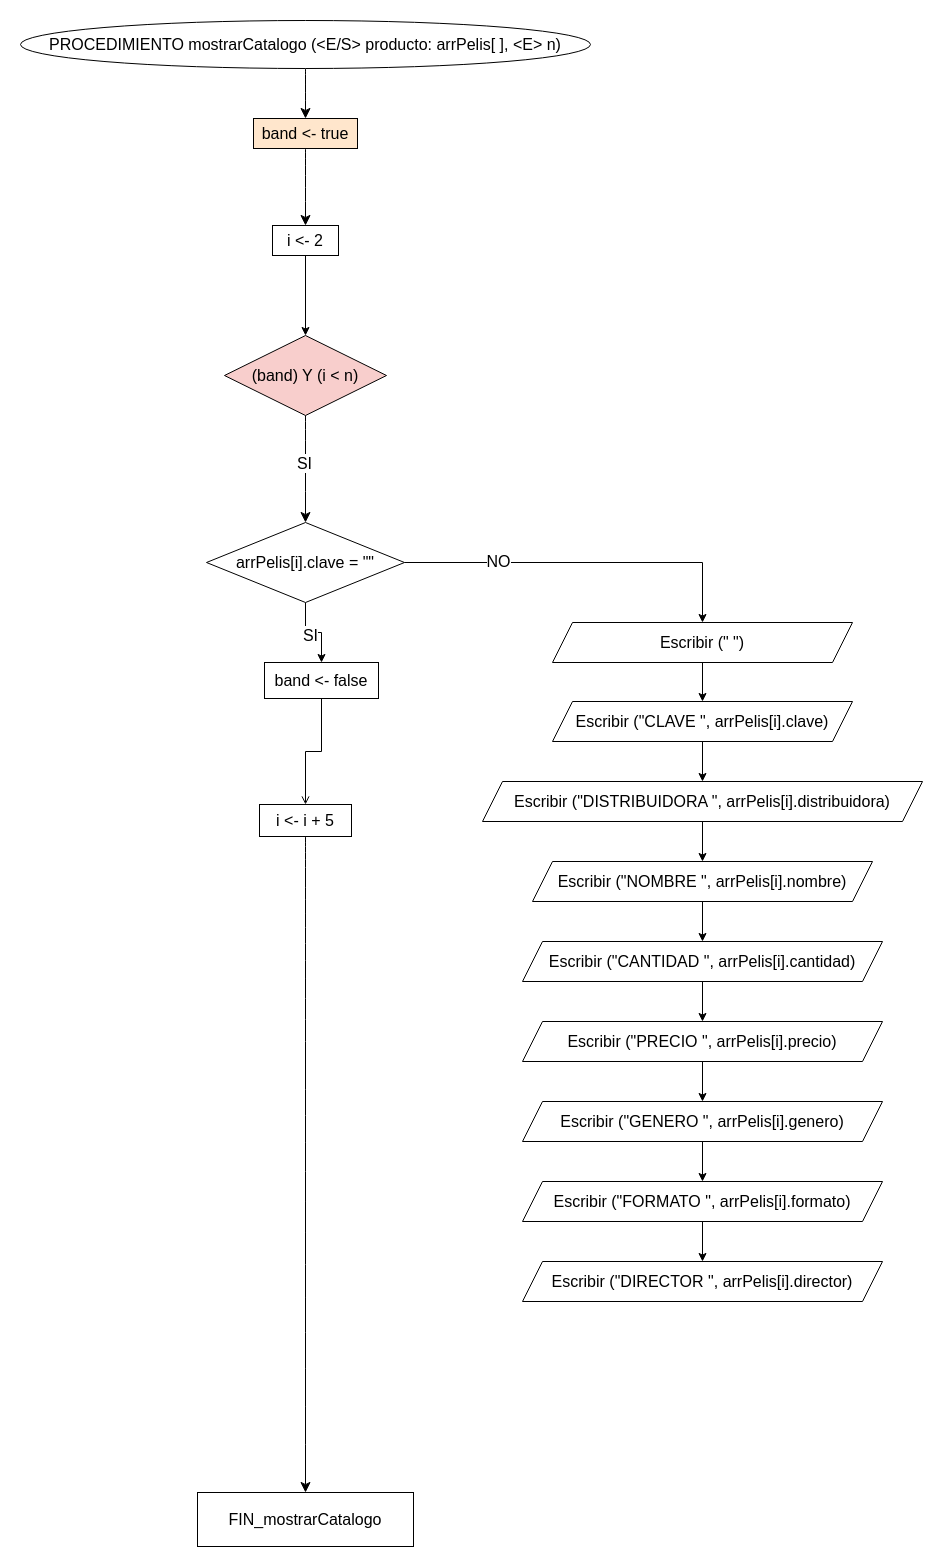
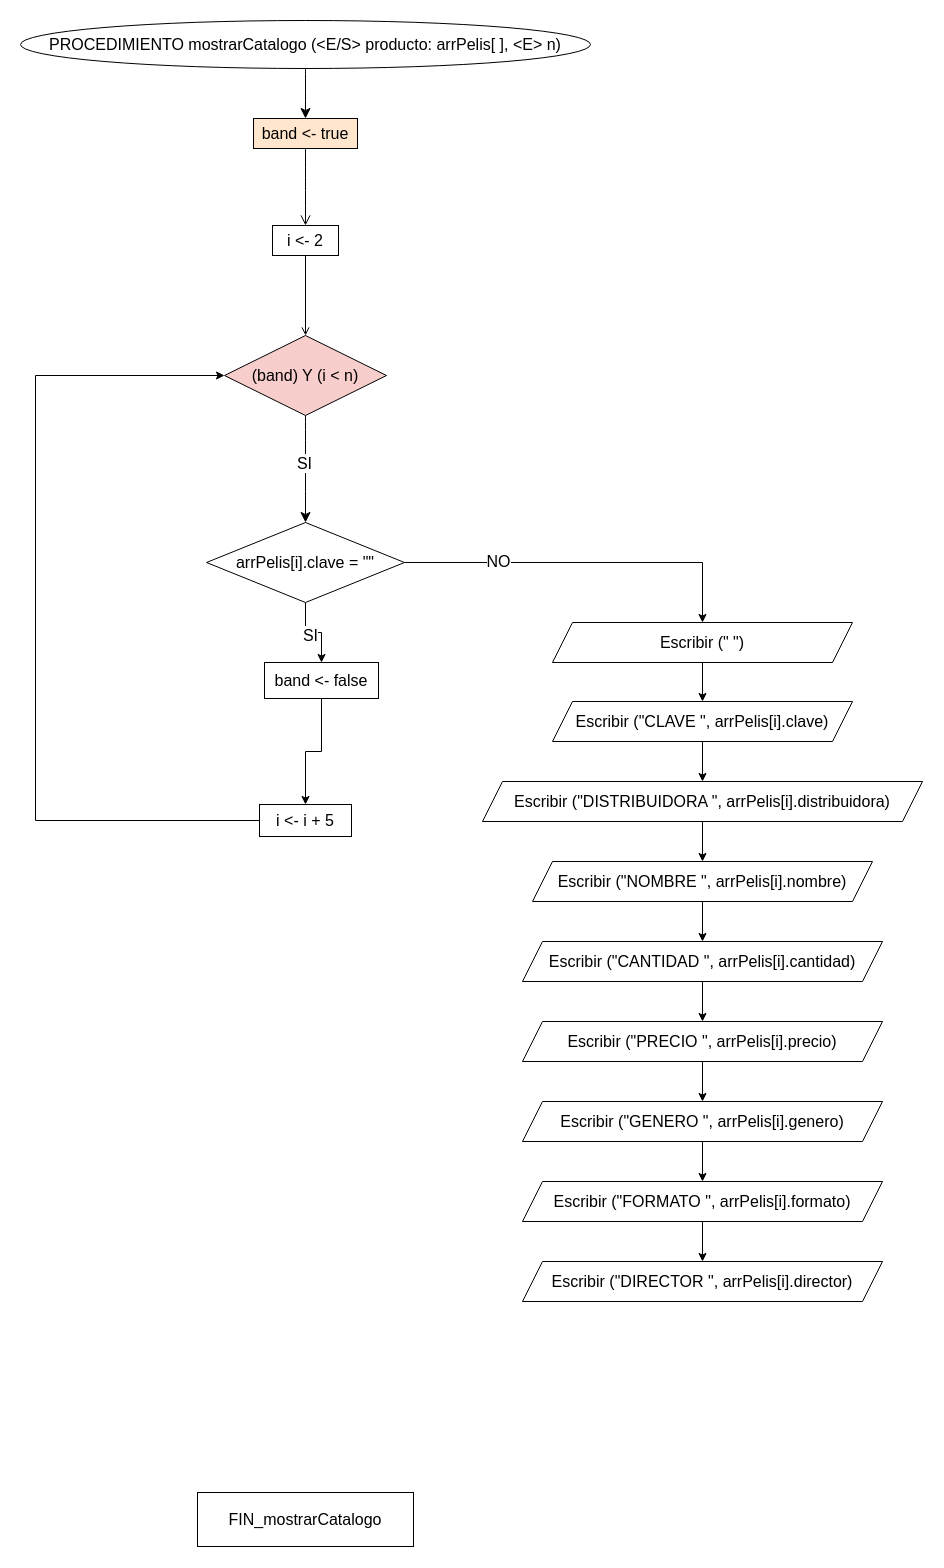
edge "band <- true" -> "i <- 2": arrowhead classic -> open
edge "i <- 2" -> "(band) Y (i < n)": arrowhead classic -> open
edge "i <- i + 5" -> "(band) Y (i < n)": added
edge "band <- false" -> "i <- i + 5": arrowhead open -> classic
edge "i <- i + 5" -> "FIN_mostrarCatalogo": removed
